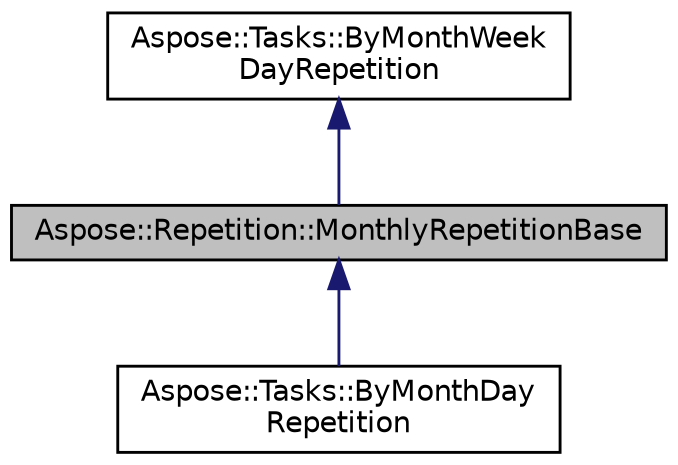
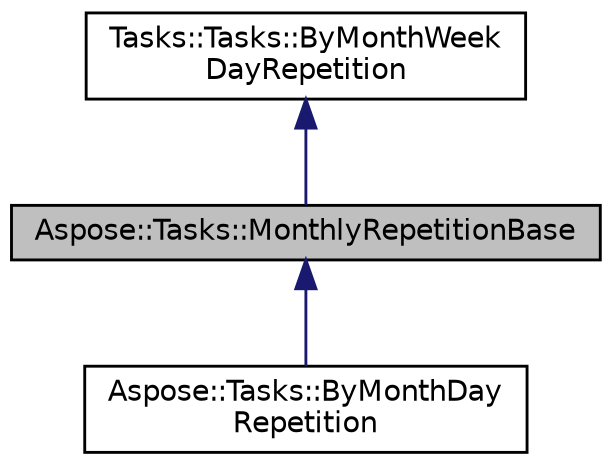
node "Aspose::Tasks::ByMonthWeek DayRepetition": label "Aspose::Tasks::ByMonthWeek DayRepetition" -> "Tasks::Tasks::ByMonthWeek DayRepetition"
node "Aspose::Repetition::MonthlyRepetitionBase": label "Aspose::Repetition::MonthlyRepetitionBase" -> "Aspose::Tasks::MonthlyRepetitionBase"
